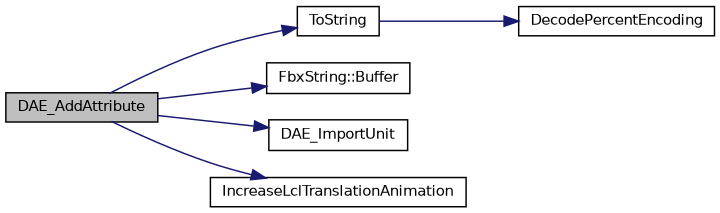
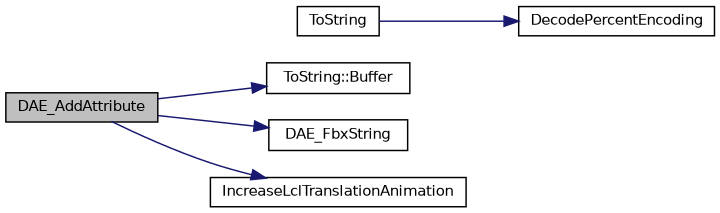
edge "DAE_AddAttribute" -> "ToString": removed
node "FbxString::Buffer": label "FbxString::Buffer" -> "ToString::Buffer"
node "DAE_ImportUnit": label "DAE_ImportUnit" -> "DAE_FbxString"
